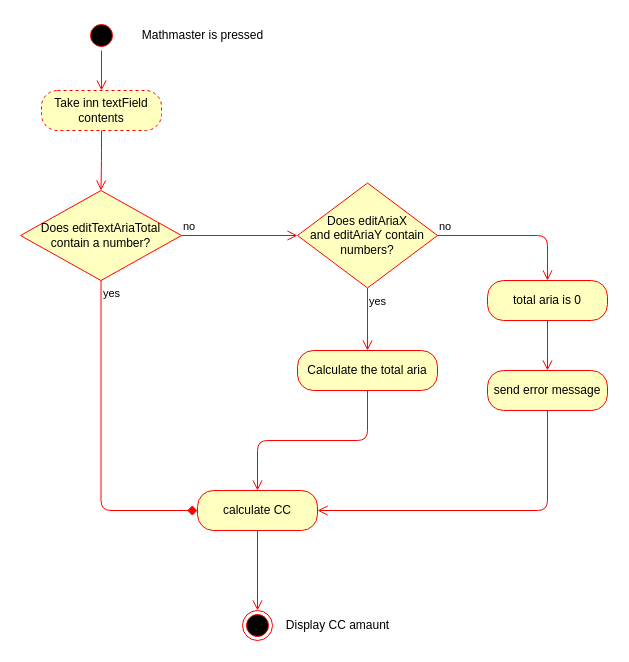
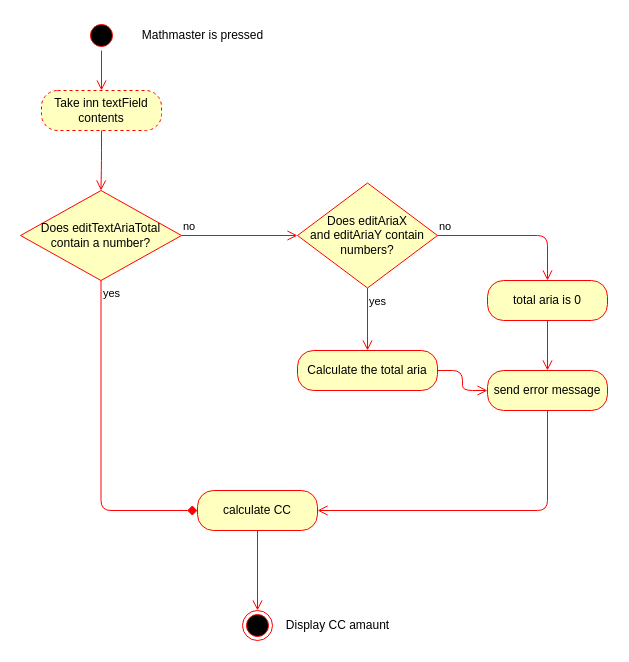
edge "Calculate the total aria" -> "calculate CC": now "Calculate the total aria" -> "send error message"
